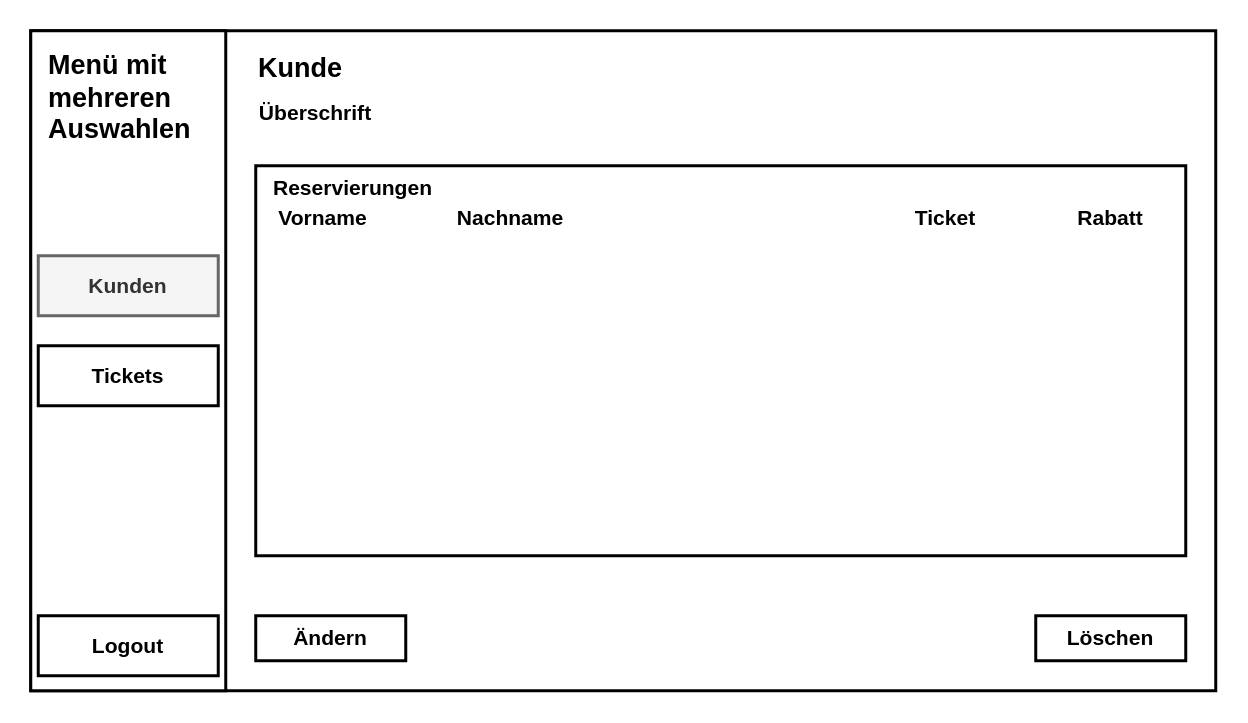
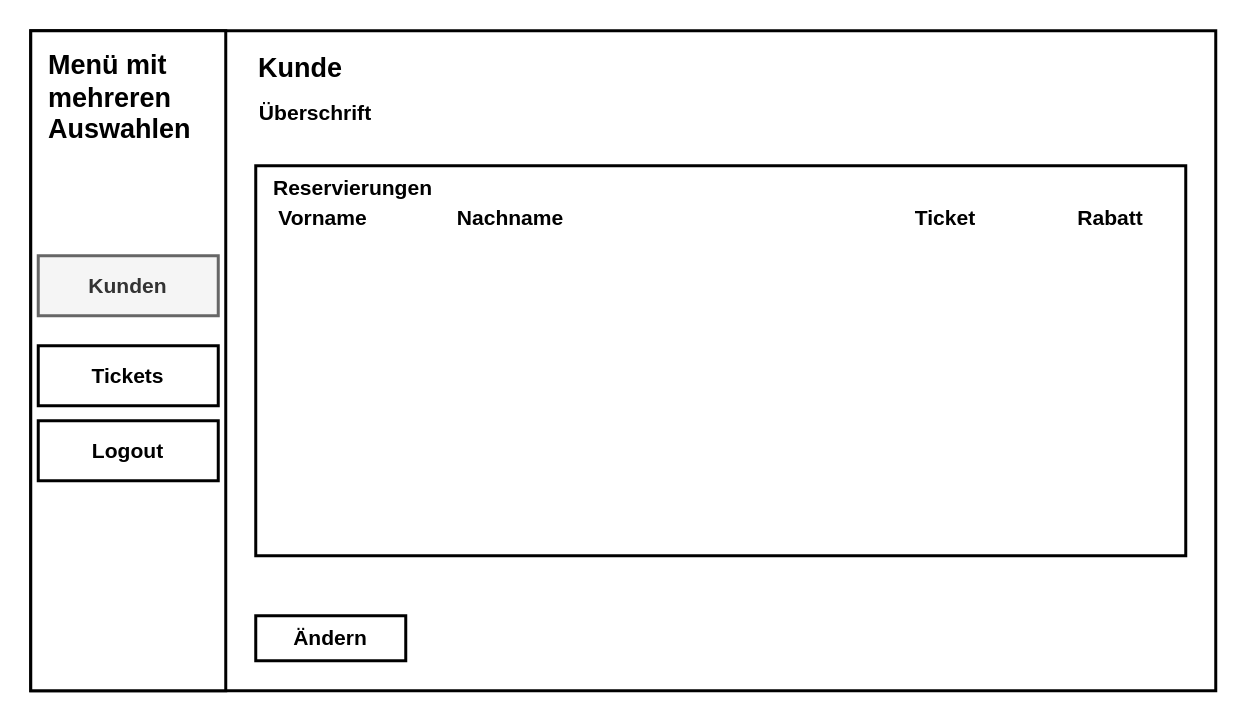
node "Löschen": removed
node "Logout": moved (128, 646) -> (128, 451)
